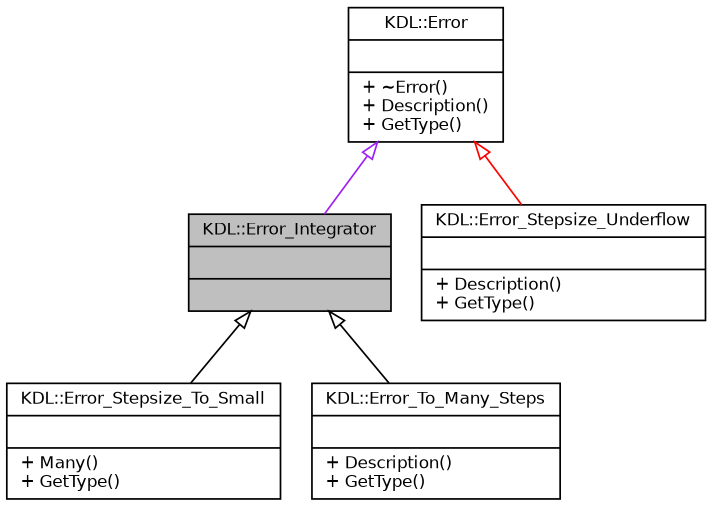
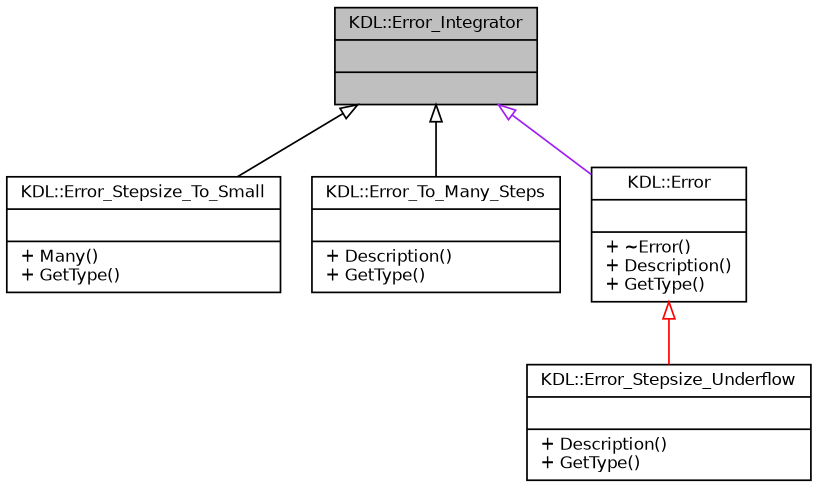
edge "KDL::Error_Integrator" -> "KDL::Error": reversed
